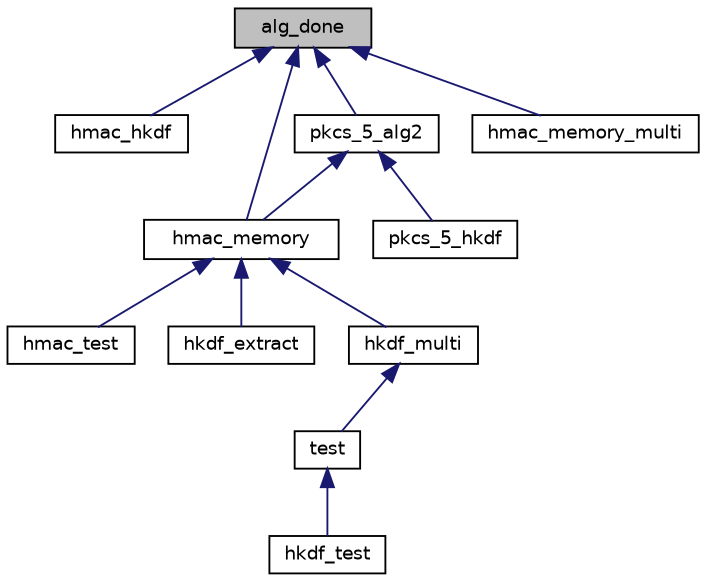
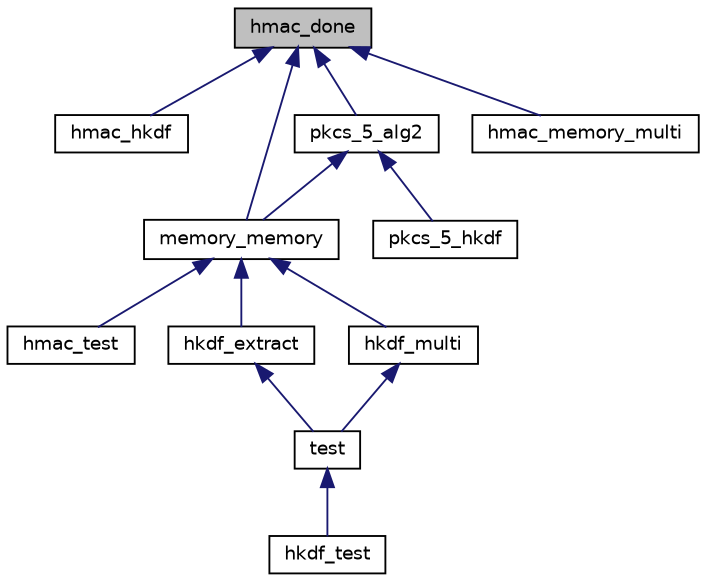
node "alg_done": label "alg_done" -> "hmac_done"
node "hmac_memory": label "hmac_memory" -> "memory_memory"
edge "test" -> "hkdf_extract": added
